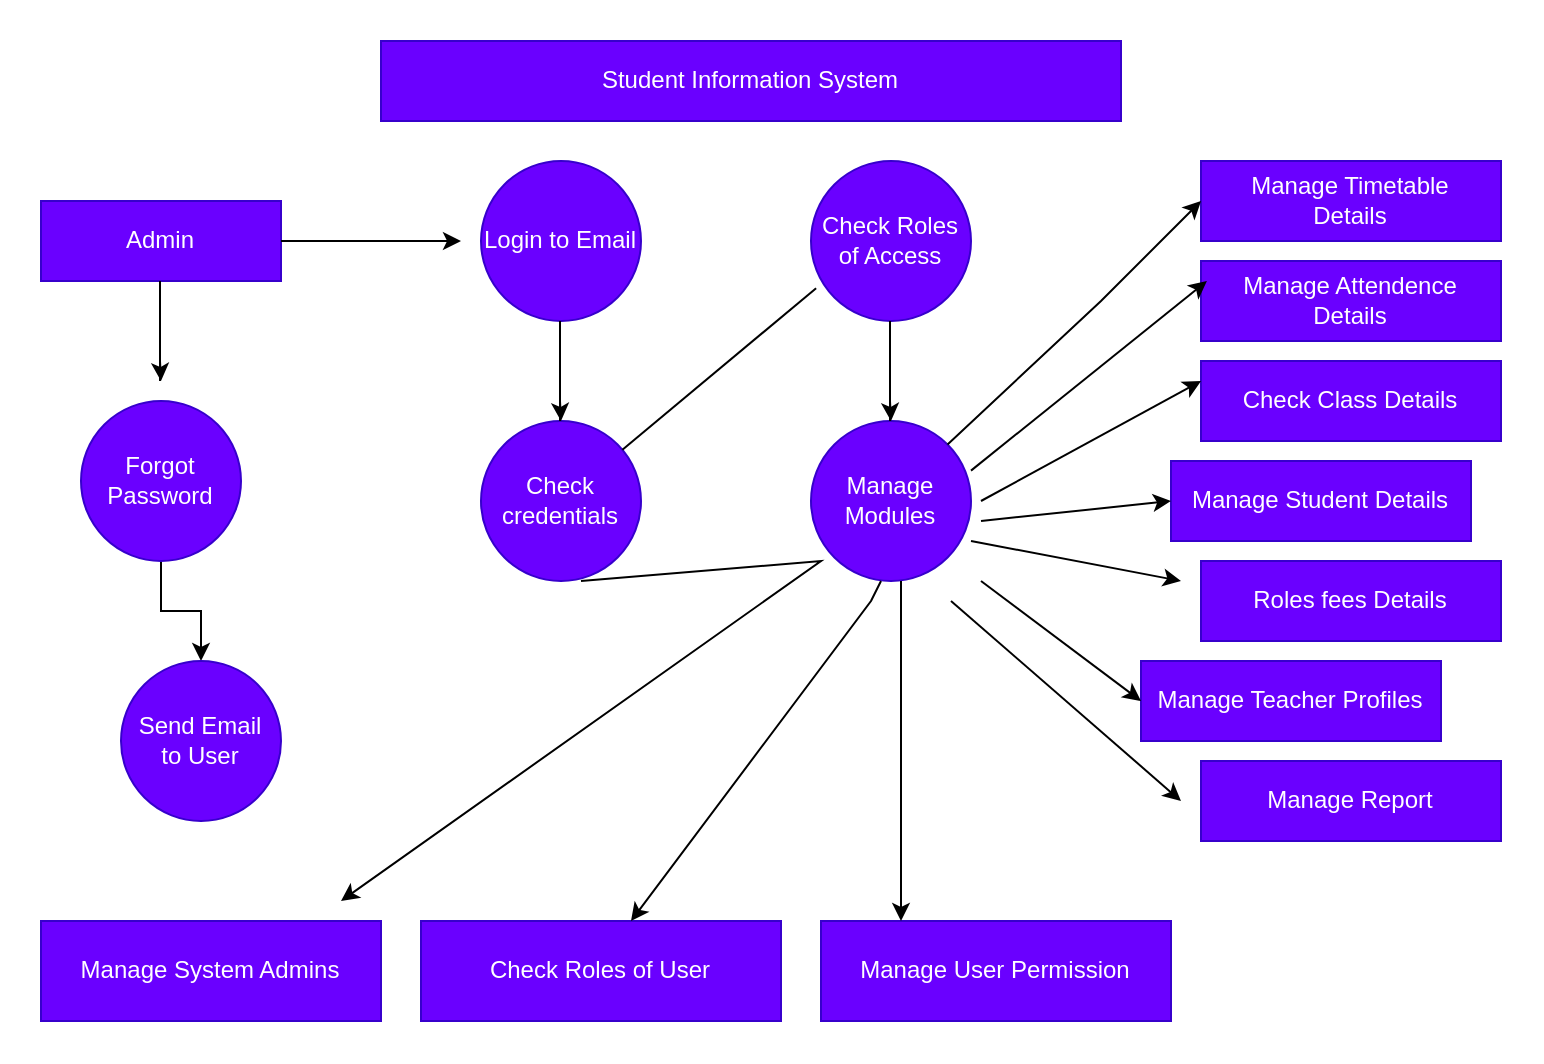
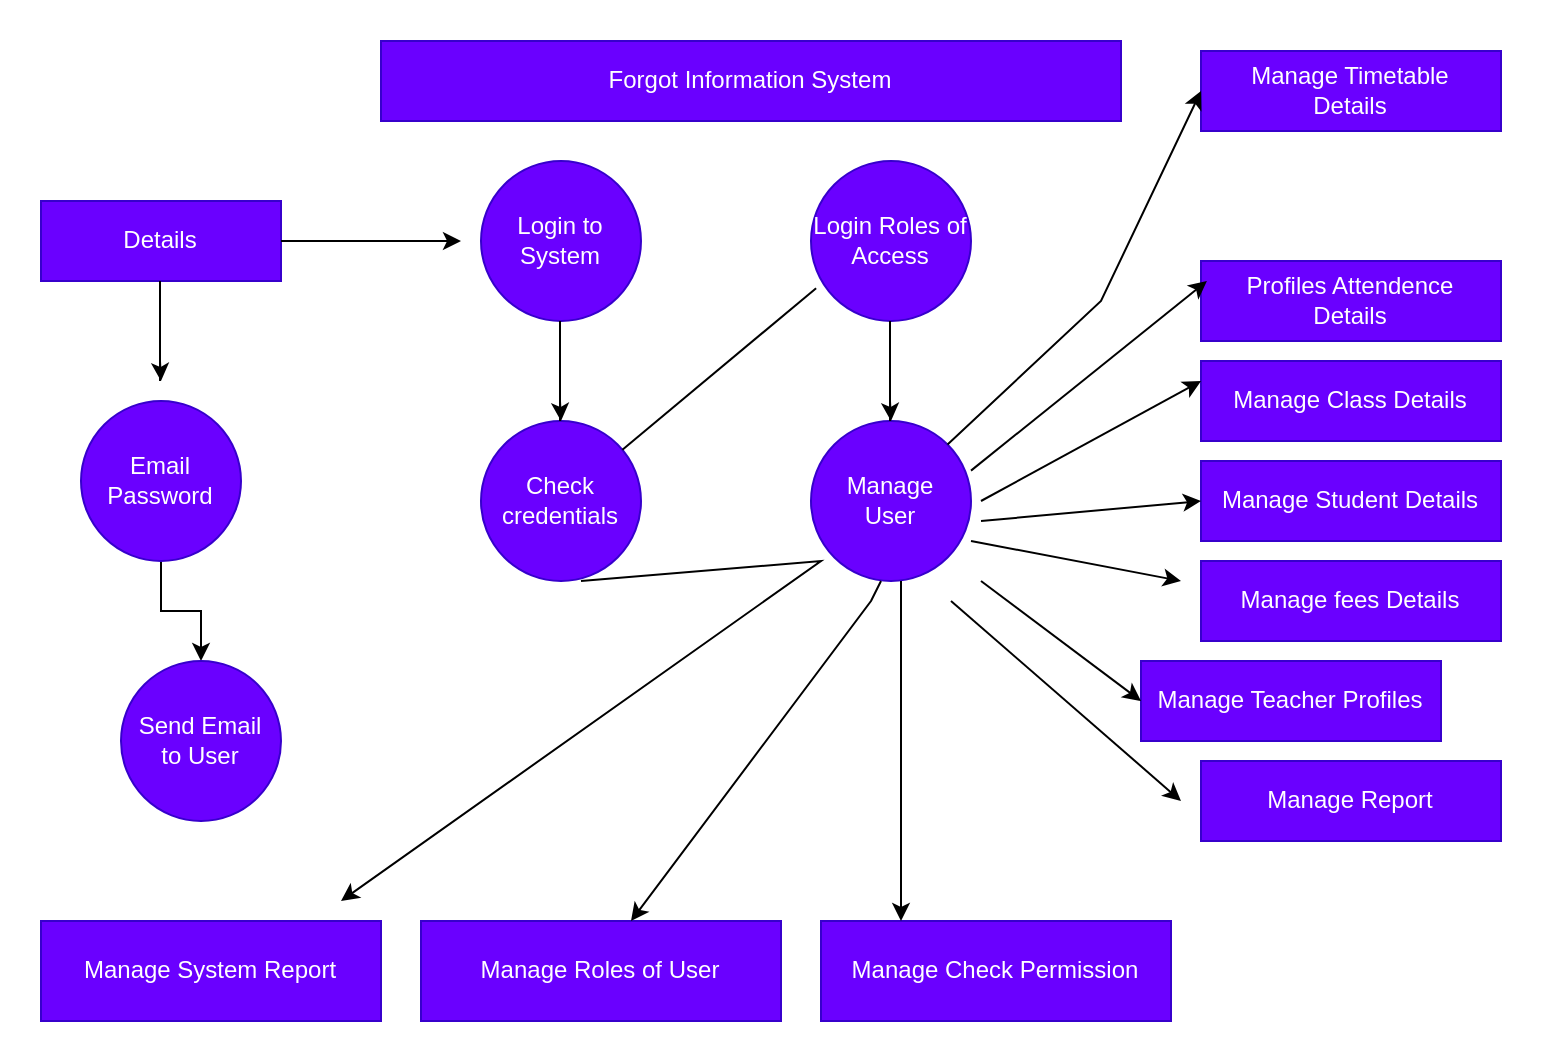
node "Student Information System": label "Student Information System" -> "Forgot Information System"
node "Manage Timetable Details": moved (1351, 201) -> (1351, 91)
node "Admin": label "Admin" -> "Details"
node "Login to Email": label "Login to Email" -> "Login to System"
node "Check Roles of Access": label "Check Roles of Access" -> "Login Roles of Access"
node "Manage Attendence Details": label "Manage Attendence Details" -> "Profiles Attendence Details"
node "Check Class Details": label "Check Class Details" -> "Manage Class Details"
node "Forgot Password": label "Forgot Password" -> "Email Password"
node "Manage Modules": label "Manage Modules" -> "Manage User"
node "Manage Student Details": moved (1321, 501) -> (1351, 501)
node "Roles fees Details": label "Roles fees Details" -> "Manage fees Details"
node "Manage System Admins": label "Manage System Admins" -> "Manage System Report"
node "Check Roles of User": label "Check Roles of User" -> "Manage Roles of User"
node "Manage User Permission": label "Manage User Permission" -> "Manage Check Permission"
